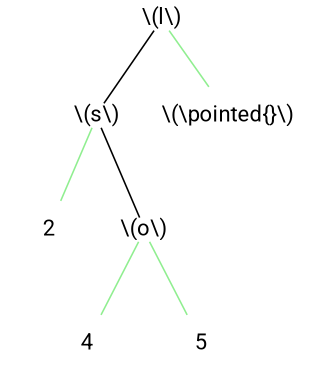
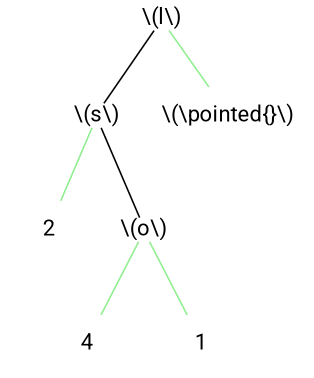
node "5": label "5" -> "1"
